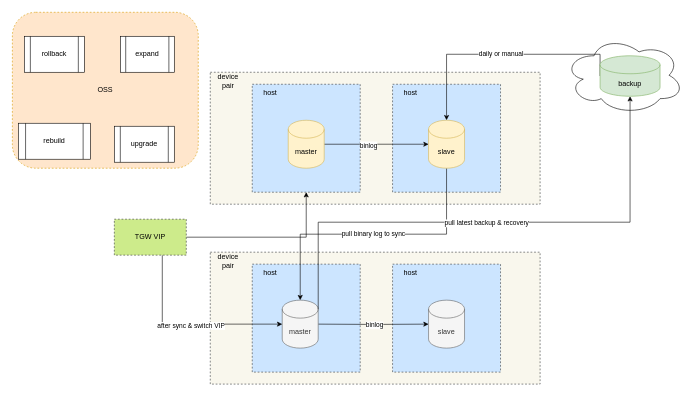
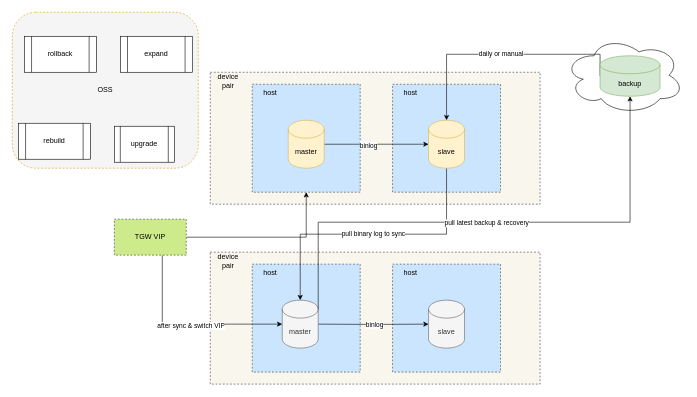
node "rollback": size 60x36 -> 72x36
node "expand": size 54x36 -> 72x36
node "OSS": fillcolor #ffe6cc -> #f5f5f5
